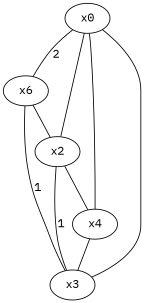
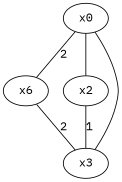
edge "x6" -- "x2": removed
edge "x6" -- "x3": label "1" -> "2"
node "x4": removed
